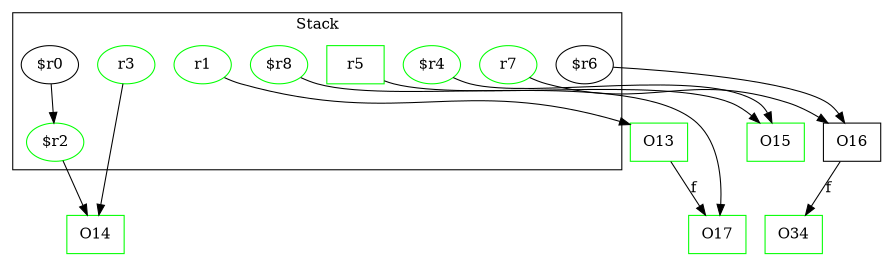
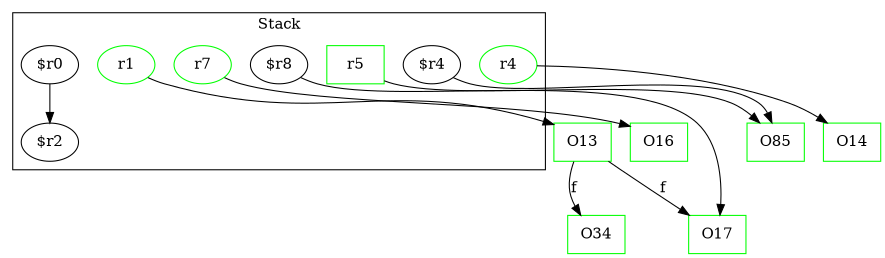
node "r3": label "r3" -> "r4"
node "$r8": color green -> black
node "$r4": color green -> black
node "$r6": removed
node "$r2": color green -> black
node "O15": label "O15" -> "O85"
node "O16": color black -> green
edge "$r2" -> "O14": removed
edge "O16" -> "O34": now "O13" -> "O34"
